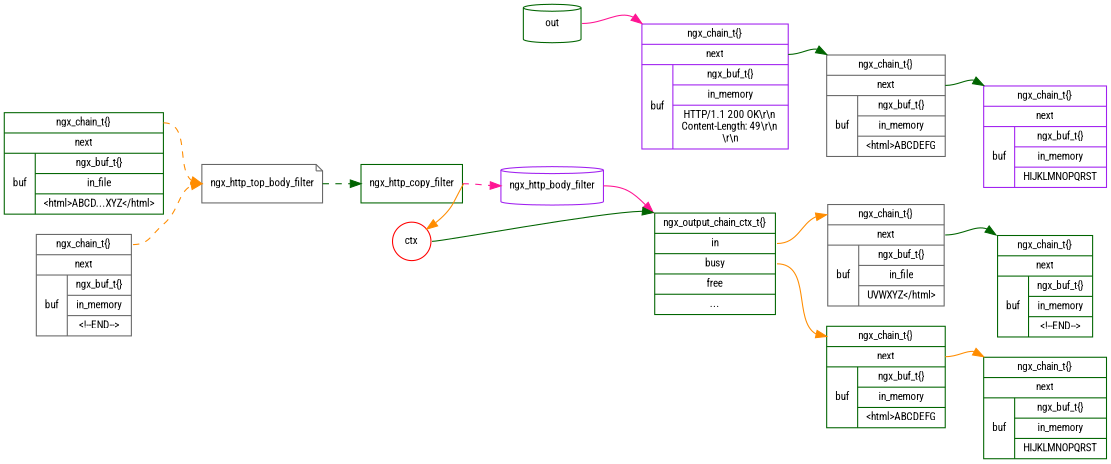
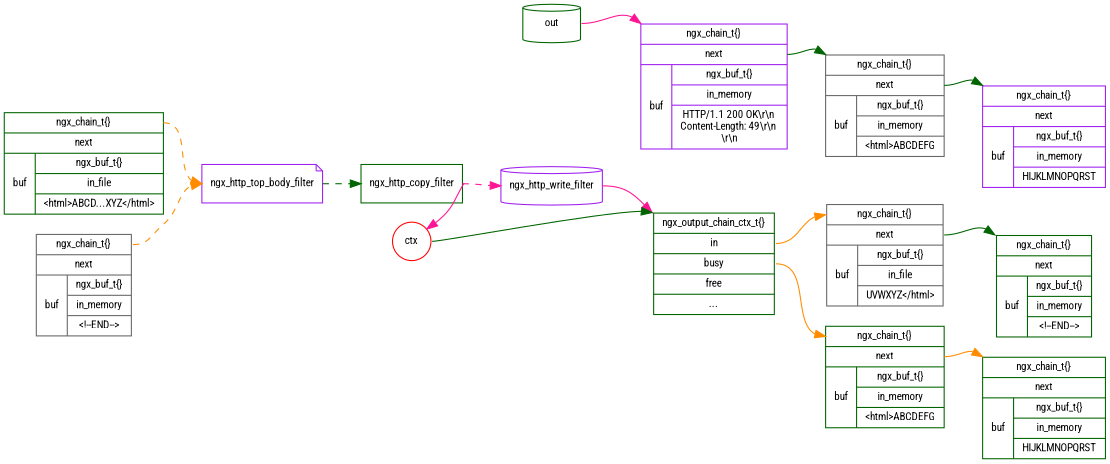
node "ngx_http_top_body_filter": color gray40 -> purple
node "ngx_http_body_filter": label "ngx_http_body_filter" -> "ngx_http_write_filter"
edge "ngx_http_copy_filter" -> "ctx": color darkorange -> deeppink
